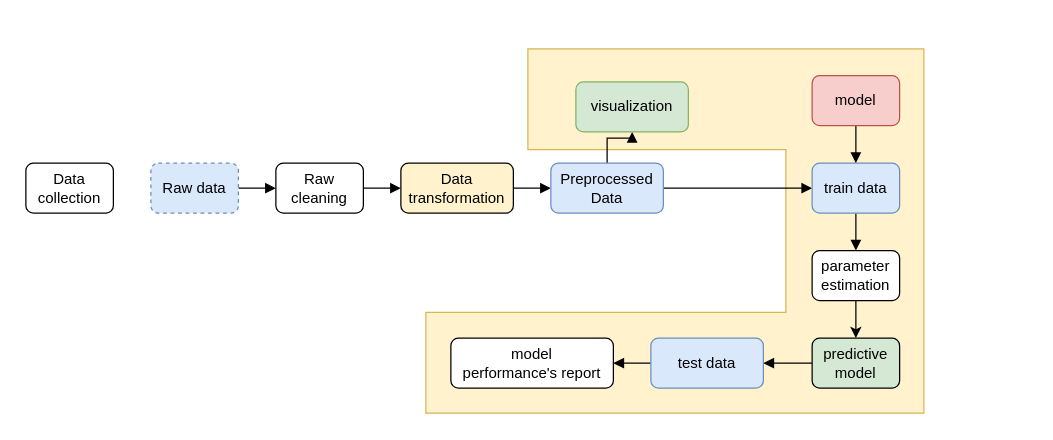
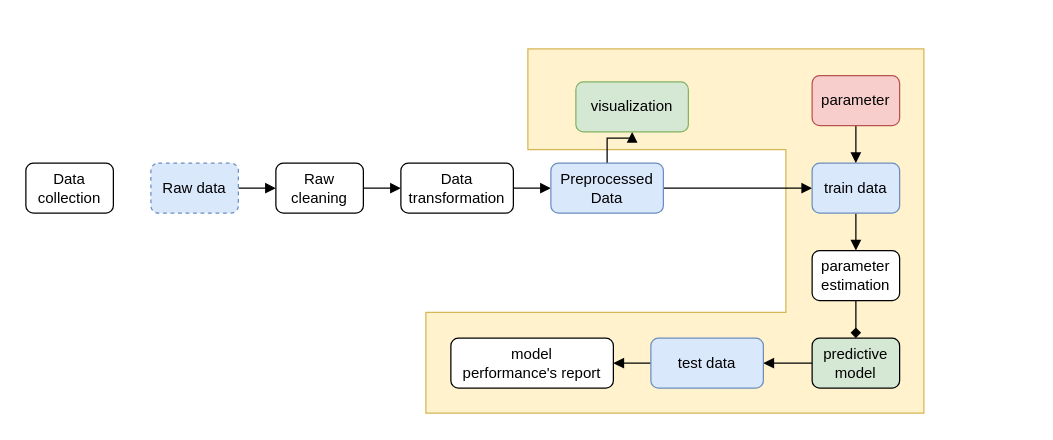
node "model": label "model" -> "parameter"
node "Data transformation": fillcolor #fff2cc -> #ffffff
edge "parameter estimation" -> "predictive model": arrowhead classic -> diamond
